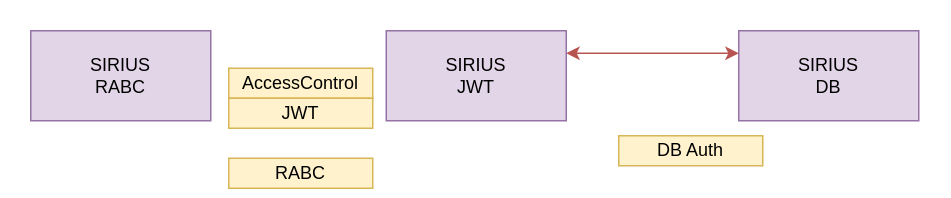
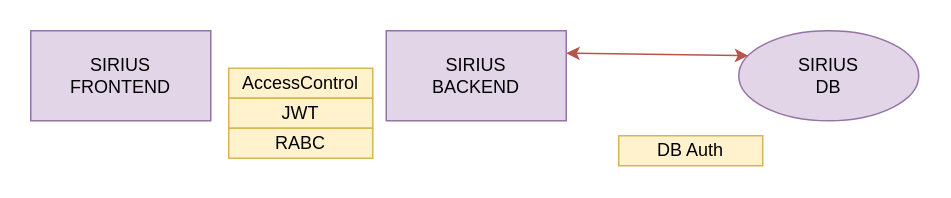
node "SIRIUS RABC": label "SIRIUS RABC" -> "SIRIUS FRONTEND"
node "SIRIUS JWT": label "SIRIUS JWT" -> "SIRIUS BACKEND"
node "SIRIUS DB": shape rectangle -> ellipse
node "RABC": moved (301, 173) -> (301, 143)
